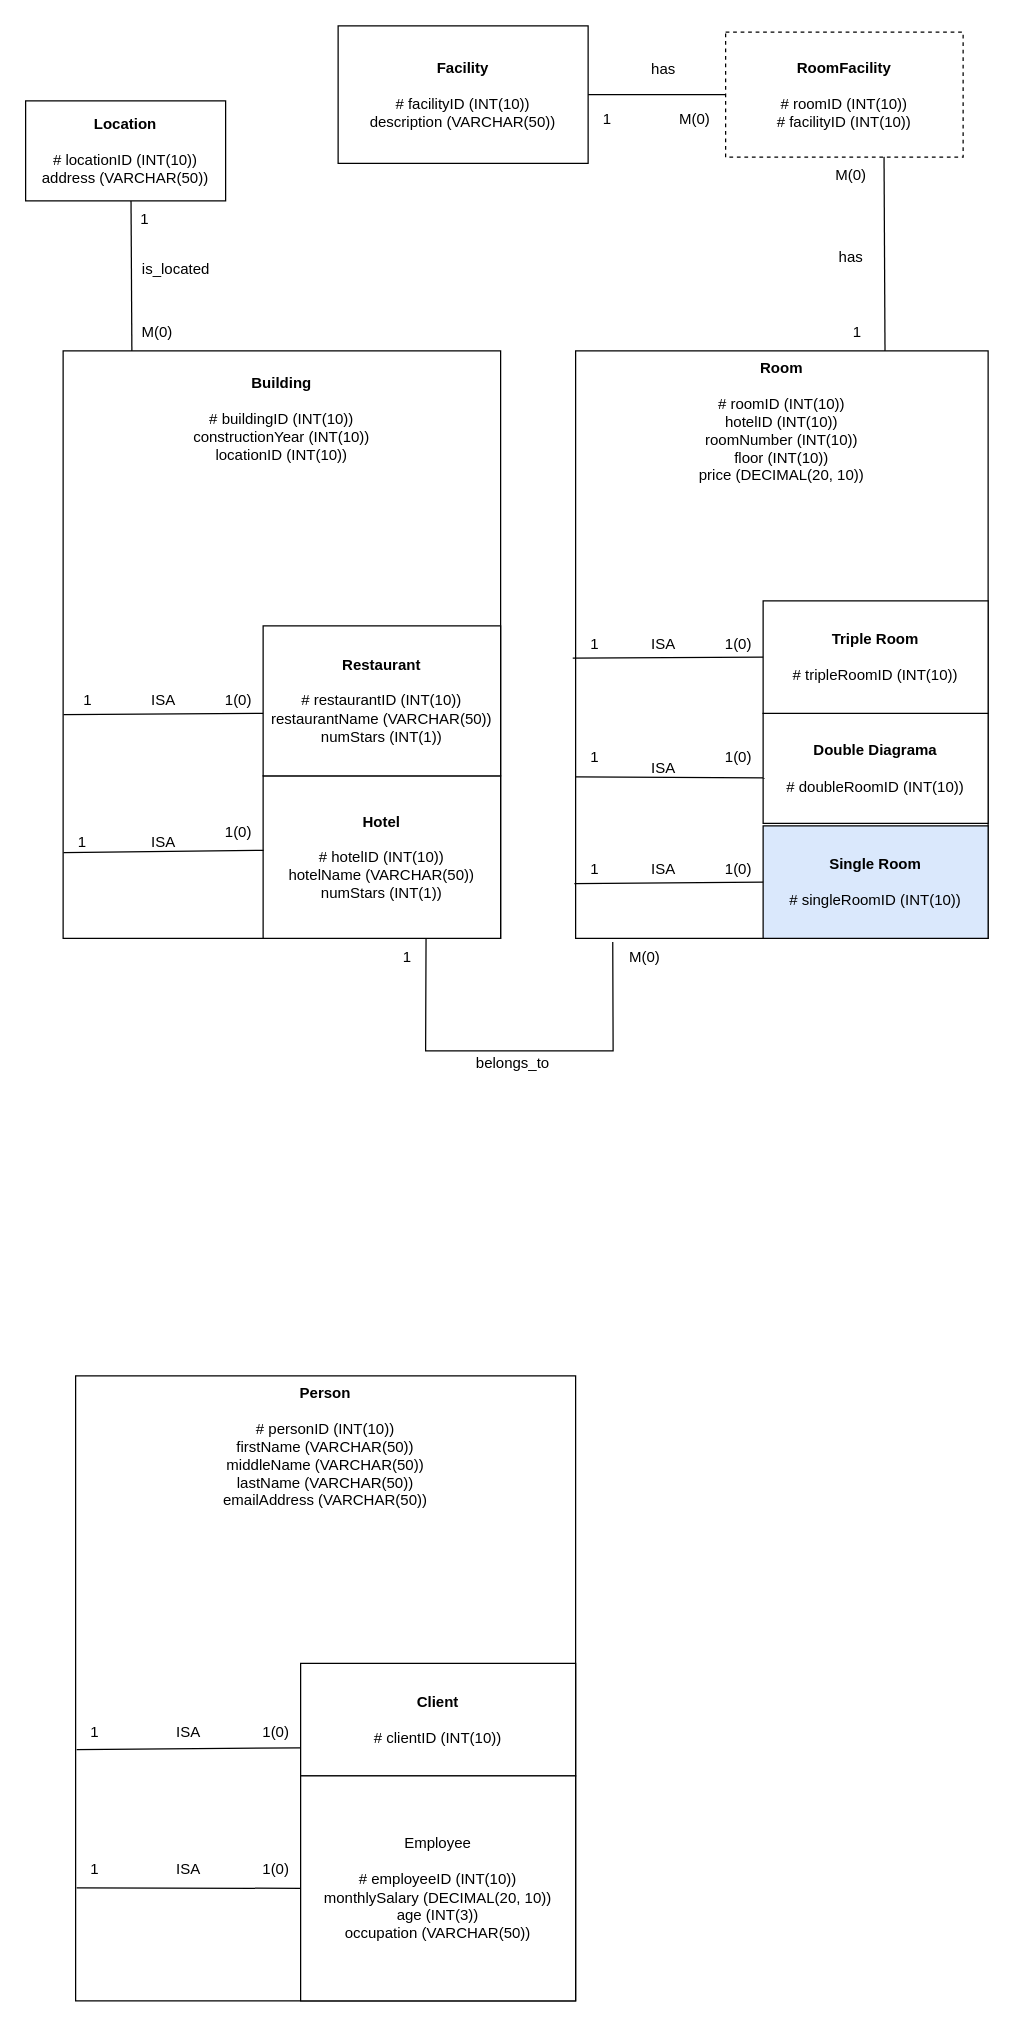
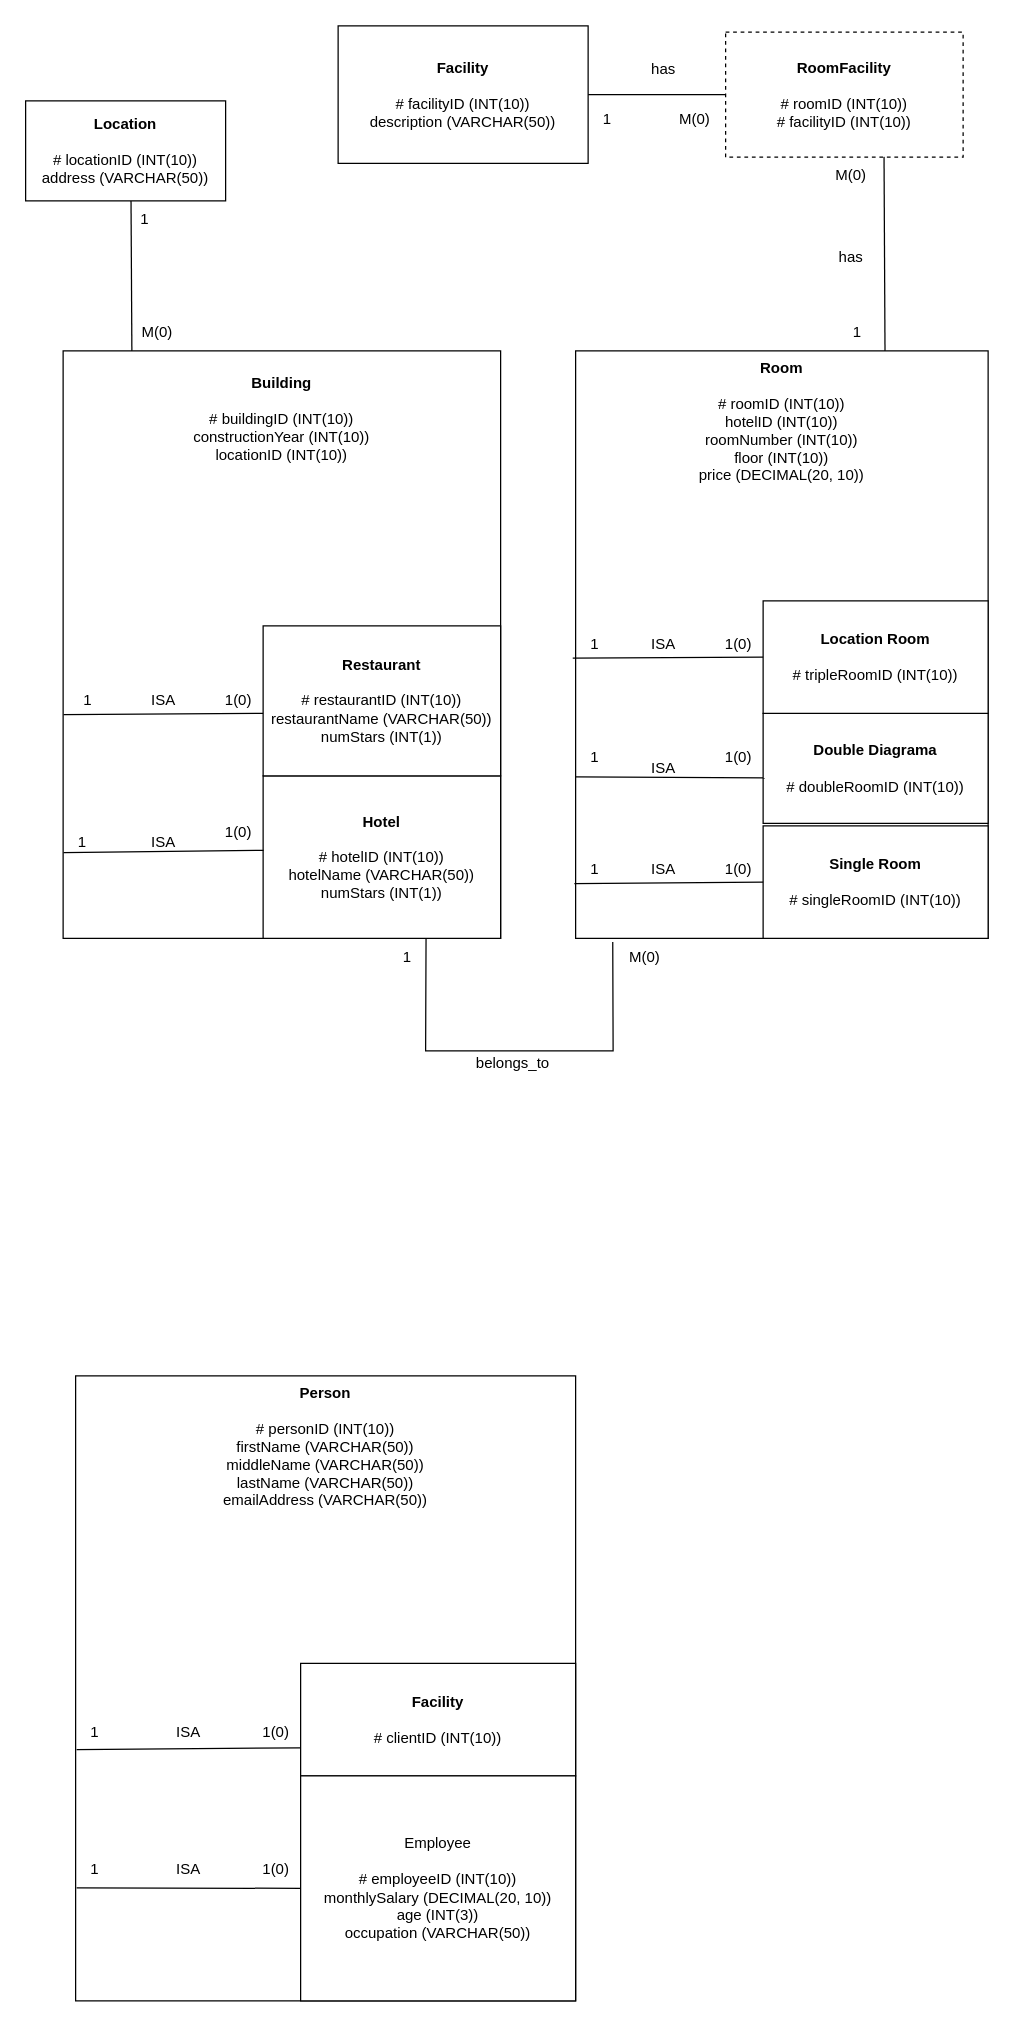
node "is_located": removed
node "Triple Room # tripleRoomID (INT(10))": label "Triple Room # tripleRoomID (INT(10))" -> "Location Room # tripleRoomID (INT(10))"
node "Single Room # singleRoomID (INT(10))": fillcolor #dae8fc -> #ffffff
node "Client # clientID (INT(10))": label "Client # clientID (INT(10))" -> "Facility # clientID (INT(10))"
